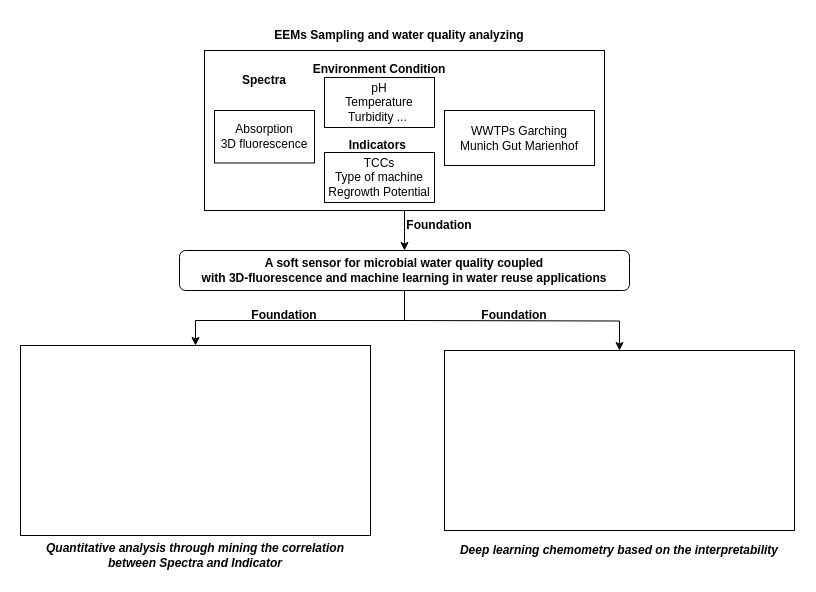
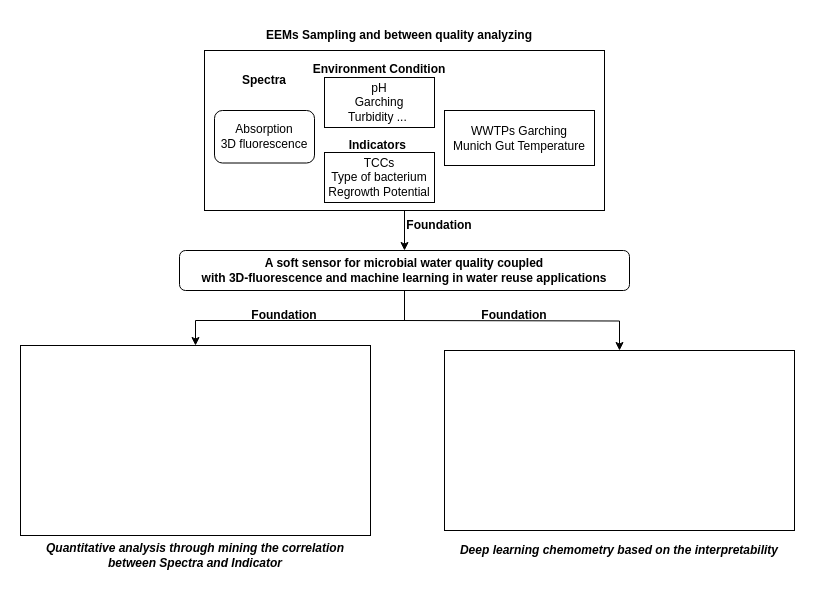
node "EEMs Sampling and water quality analyzing": label "EEMs Sampling and water quality analyzing" -> "EEMs Sampling and between quality analyzing"
node "pH Temperature Turbidity ...": label "pH Temperature Turbidity ..." -> "pH Garching Turbidity ..."
node "Absorption 3D fluorescence": shape rectangle -> rounded rectangle
node "WWTPs Garching Munich Gut Marienhof": label "WWTPs Garching Munich Gut Marienhof" -> "WWTPs Garching Munich Gut Temperature"
node "TCCs Type of machine Regrowth Potential": label "TCCs Type of machine Regrowth Potential" -> "TCCs Type of bacterium Regrowth Potential"
